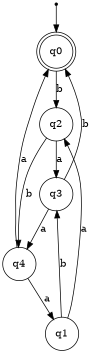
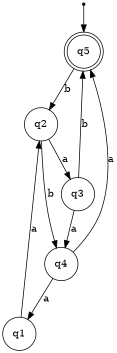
node "q0": label "q0" -> "q5"
edge "q1" -> "q3": removed, label "b"
